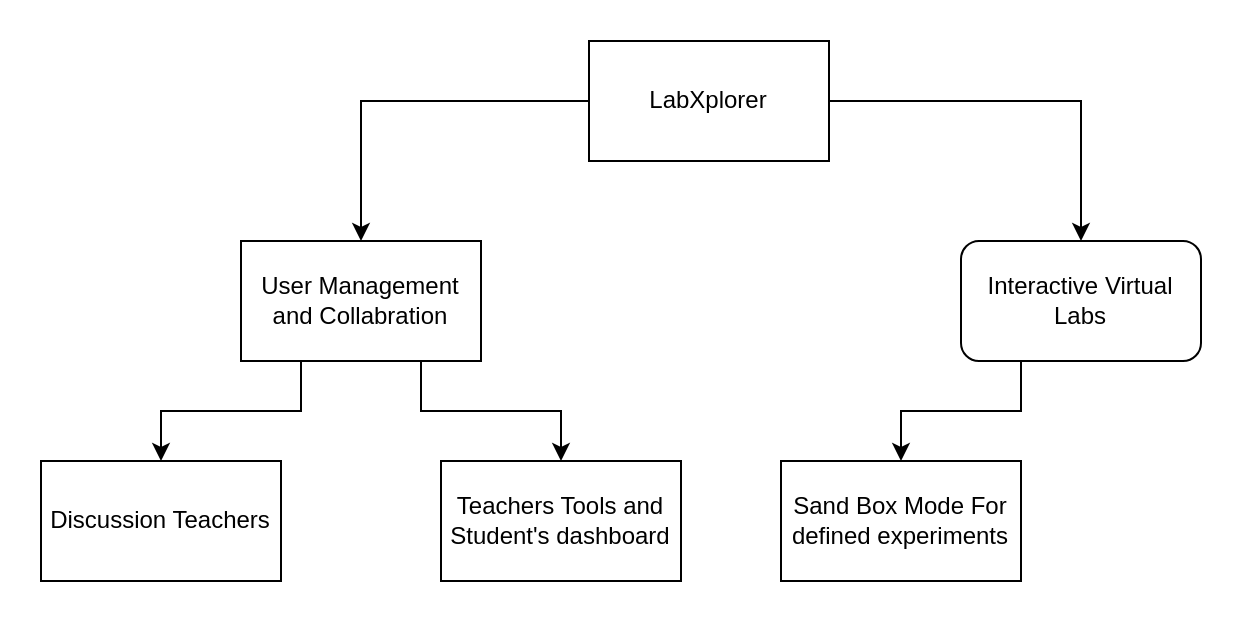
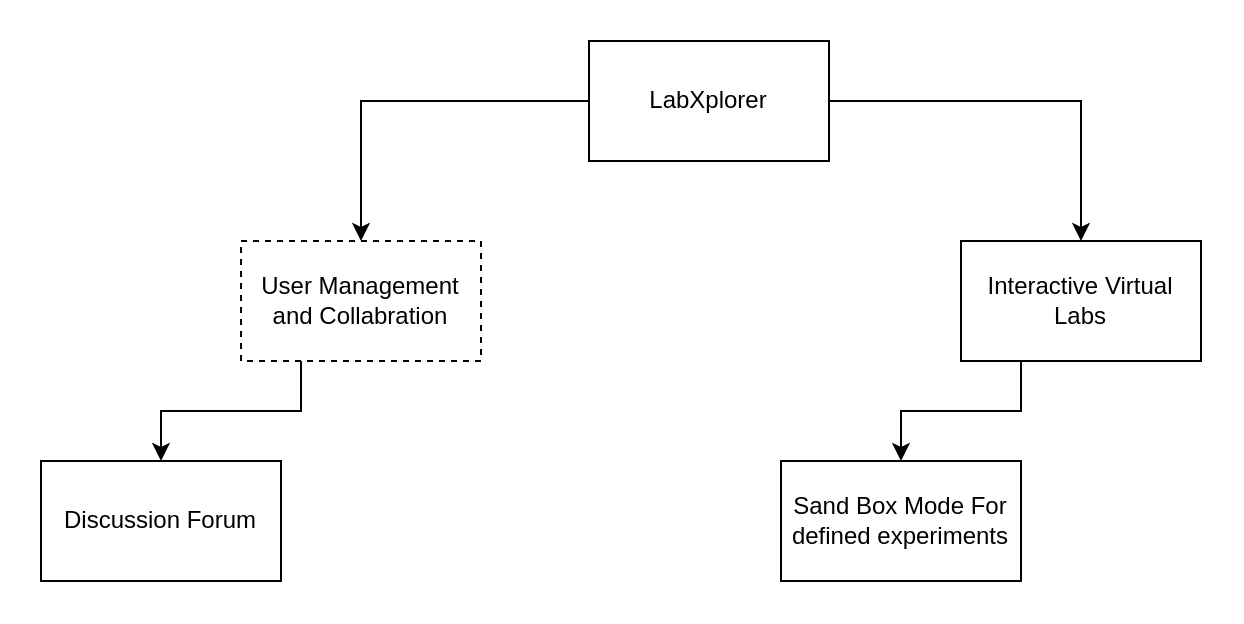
node "User Management and Collabration": style solid -> dashed
node "Interactive Virtual Labs": shape rounded rectangle -> rectangle
edge "User Management and Collabration" -> "Teachers Tools and Student's dashboard": removed
node "Discussion Teachers": label "Discussion Teachers" -> "Discussion Forum"
node "Teachers Tools and Student's dashboard": removed
